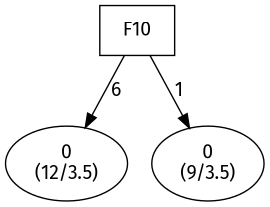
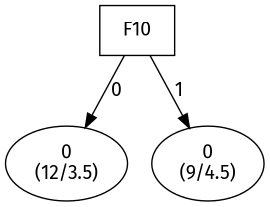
edge "F10" -> "0 (12/3.5)": label "6" -> "0"
node "0 (9/3.5)": label "0 (9/3.5)" -> "0 (9/4.5)"
